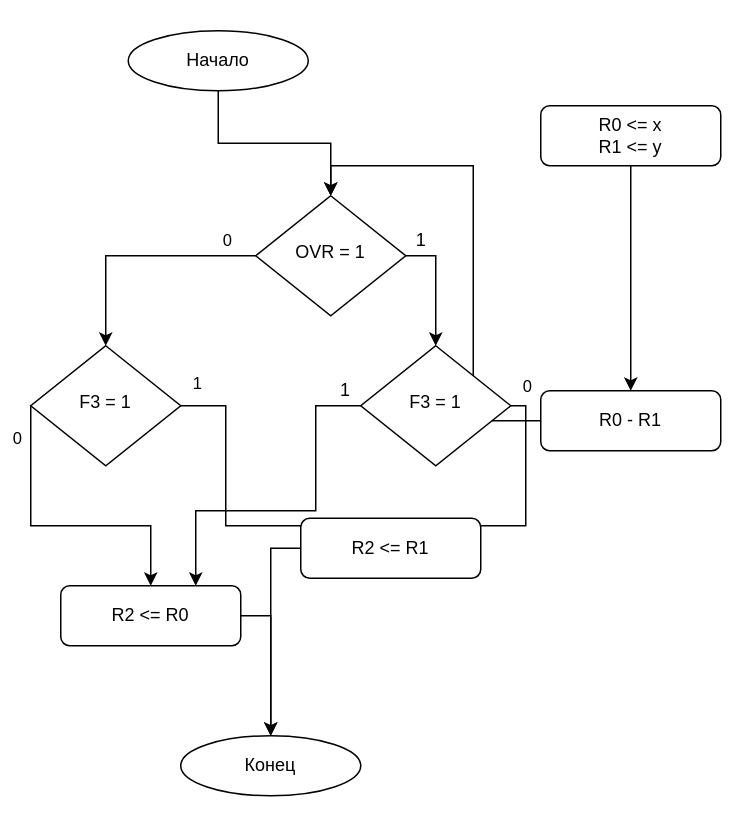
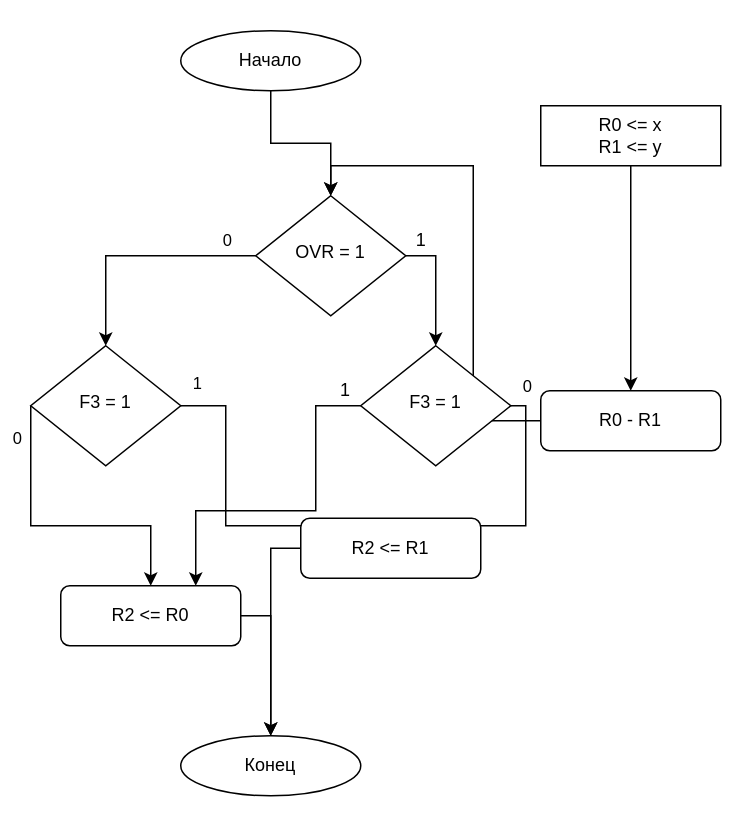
node "Начало": moved (218, 61) -> (271, 61)
node "R0 <= x R1 <= y": shape rounded rectangle -> rectangle
